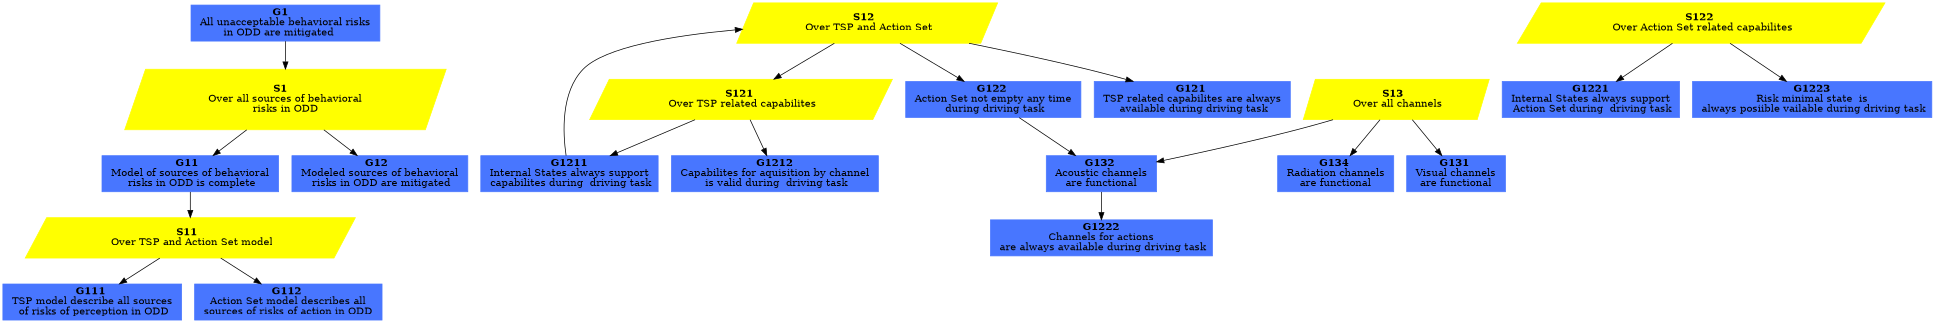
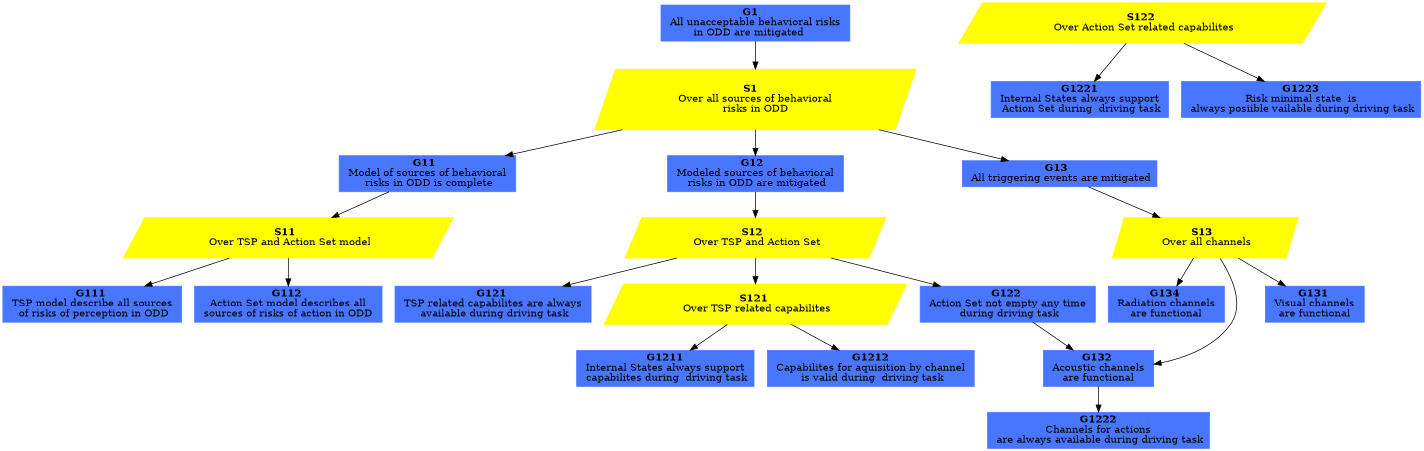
edge "G1211" -> "S12": now "G12" -> "S12"
node "G13": added
